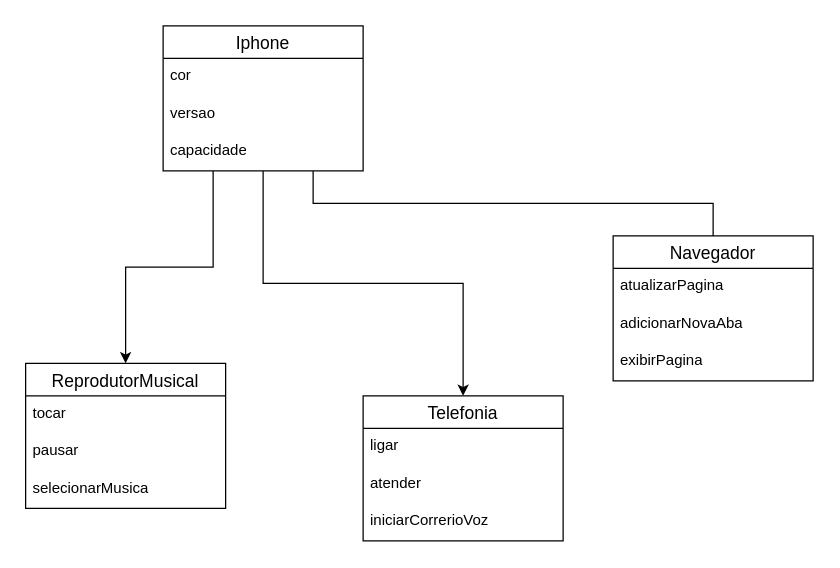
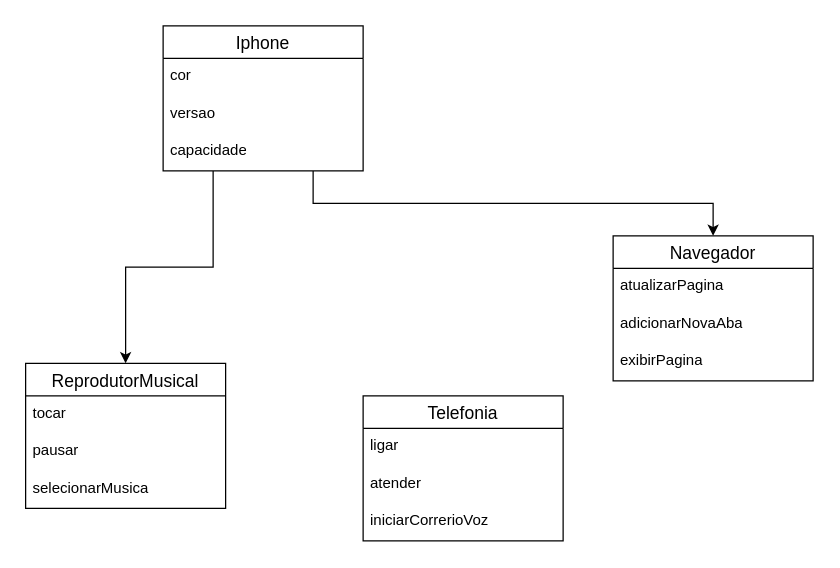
edge "Iphone" -- "Navegador": arrowhead none -> classic
edge "Iphone" -> "Telefonia": removed
